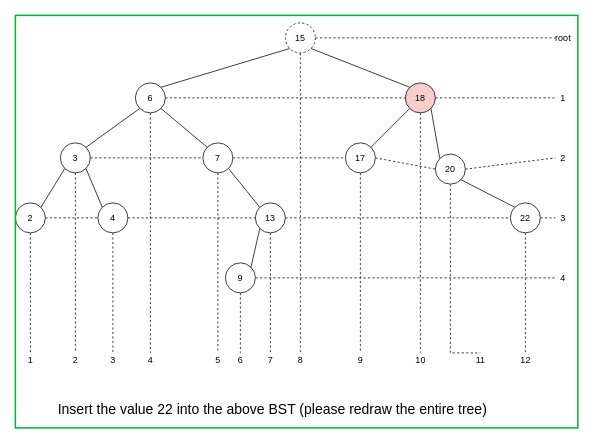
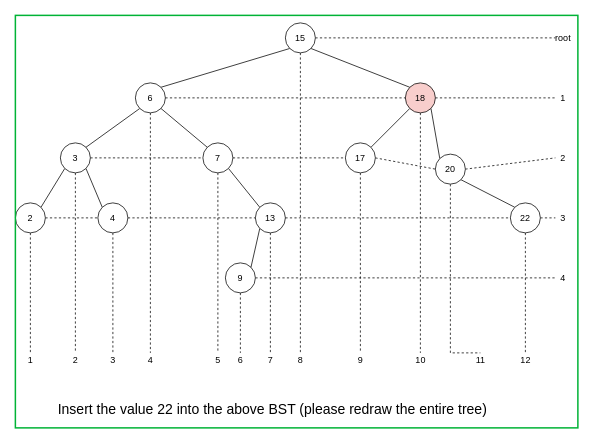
node "15": style dashed -> solid
